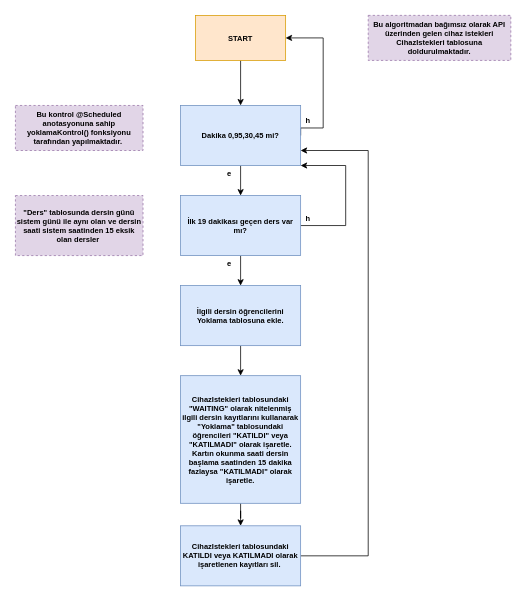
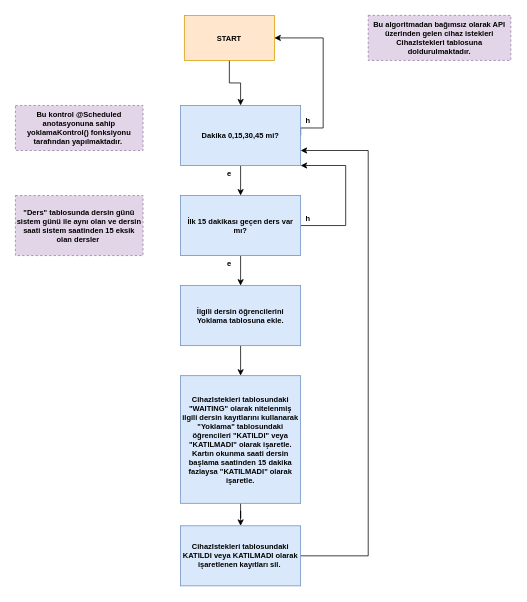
node "START": moved (240, 38) -> (229, 38)
node "Dakika 0,95,30,45 mi?": label "Dakika 0,95,30,45 mi?" -> "Dakika 0,15,30,45 mi?"
node "İlk 19 dakikası geçen ders var mı?": label "İlk 19 dakikası geçen ders var mı?" -> "İlk 15 dakikası geçen ders var mı?"
